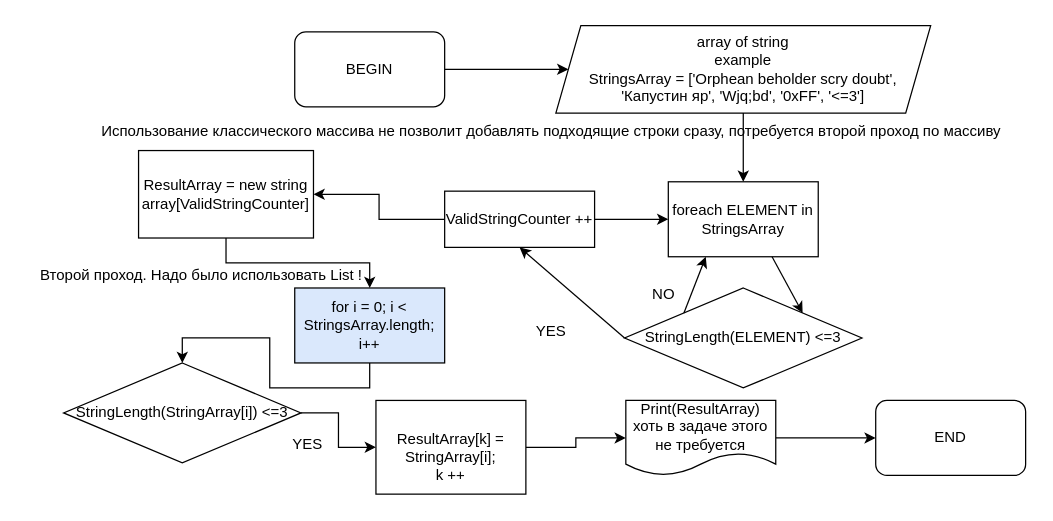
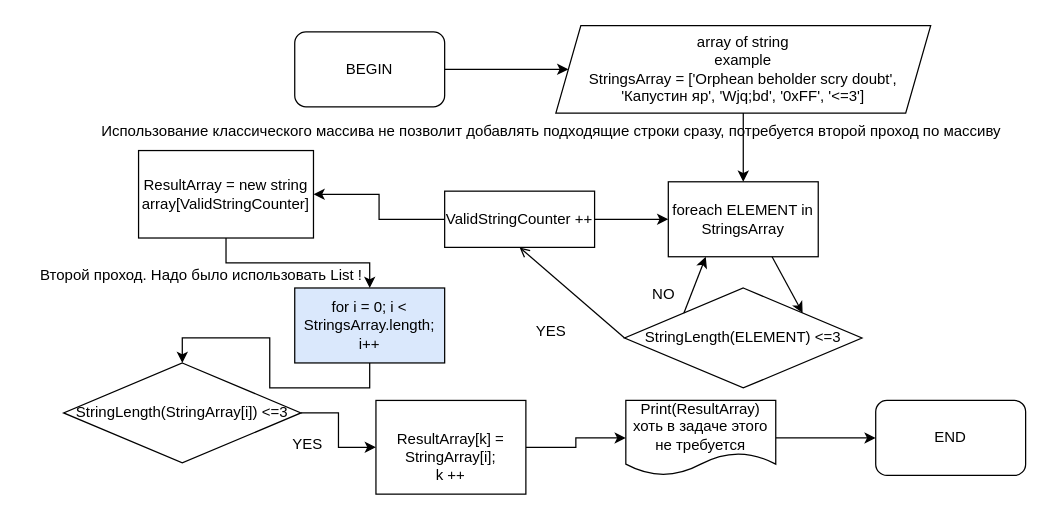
edge "StringLength(ELEMENT) <=3" -> "ValidStringCounter ++": arrowhead classic -> open
